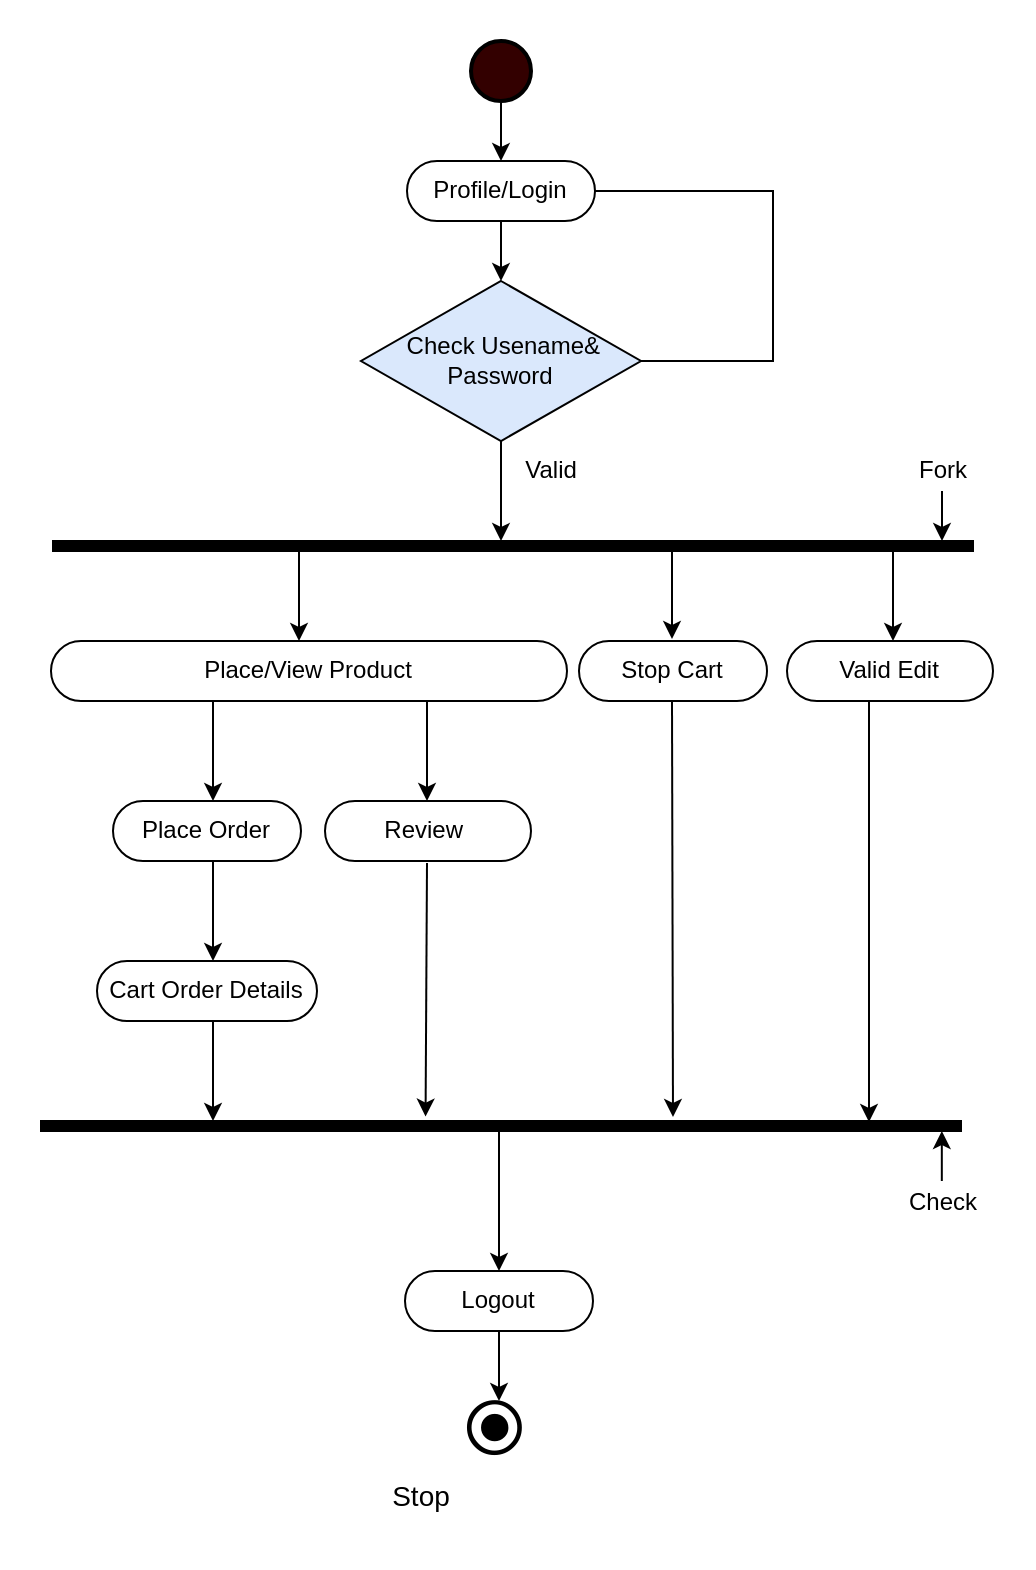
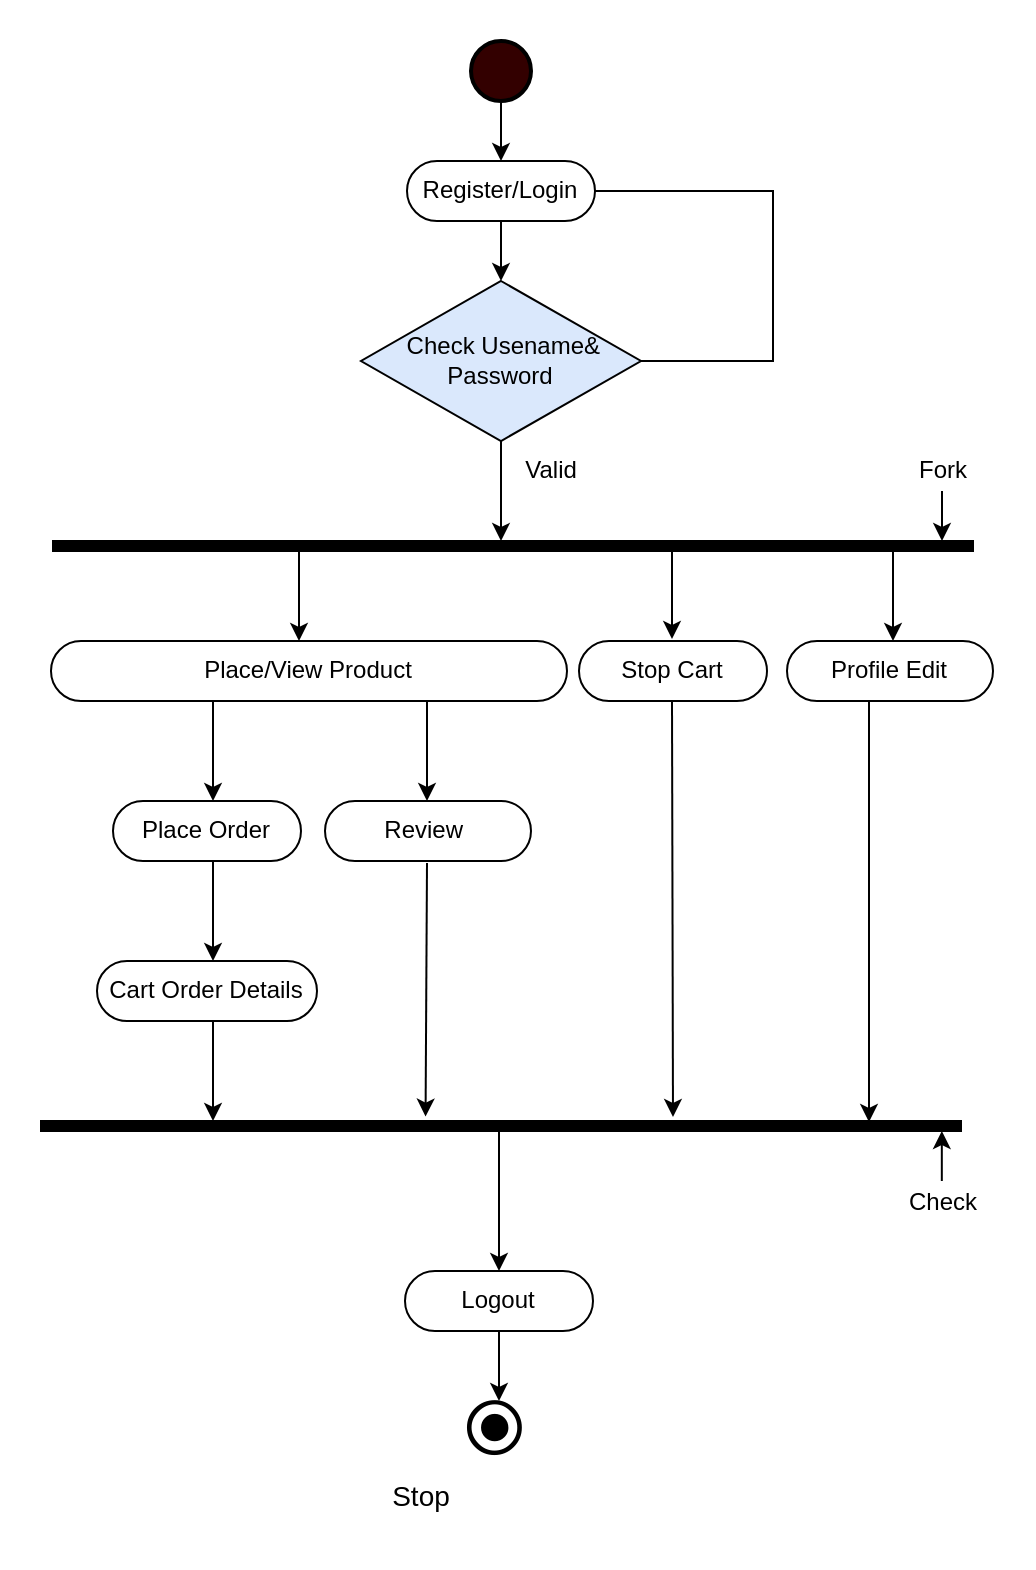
node "Profile/Login": label "Profile/Login" -> "Register/Login"
node "Valid Edit": label "Valid Edit" -> "Profile Edit"
